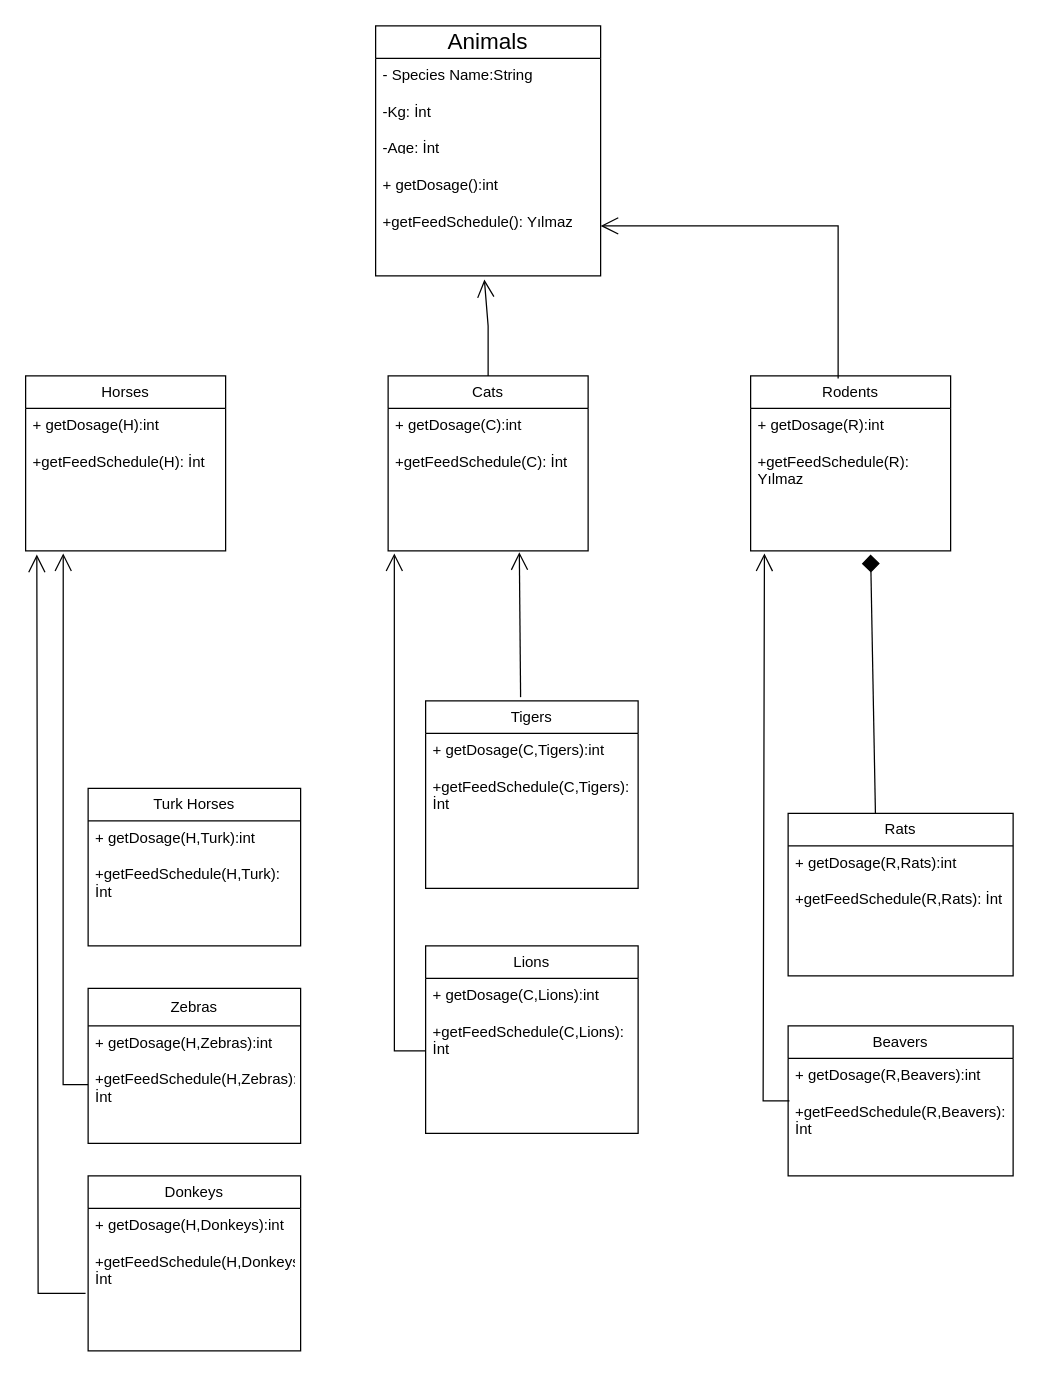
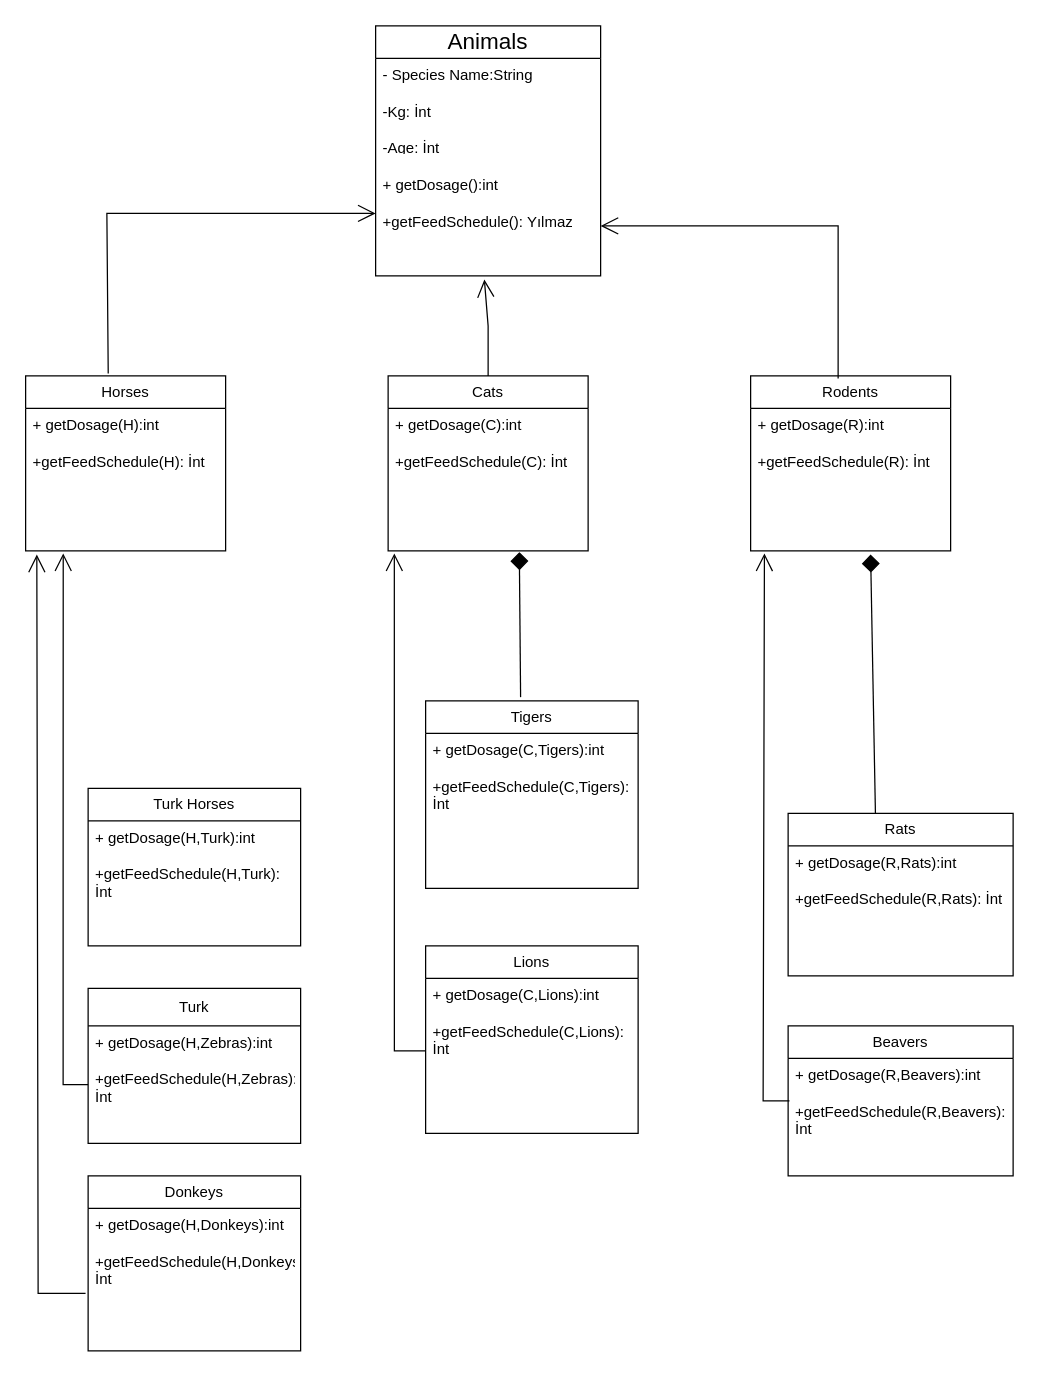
edge "Horses" -> "+ getDosage():int +getFeedSchedule(): Yılmaz": added
node "+ getDosage(R):int +getFeedSchedule(R): Yılmaz": label "+ getDosage(R):int +getFeedSchedule(R): Yılmaz" -> "+ getDosage(R):int +getFeedSchedule(R): İnt"
edge "Tigers" -> "+ getDosage(C):int +getFeedSchedule(C): İnt": arrowhead open -> diamond
node "Zebras": label "Zebras" -> "Turk"
